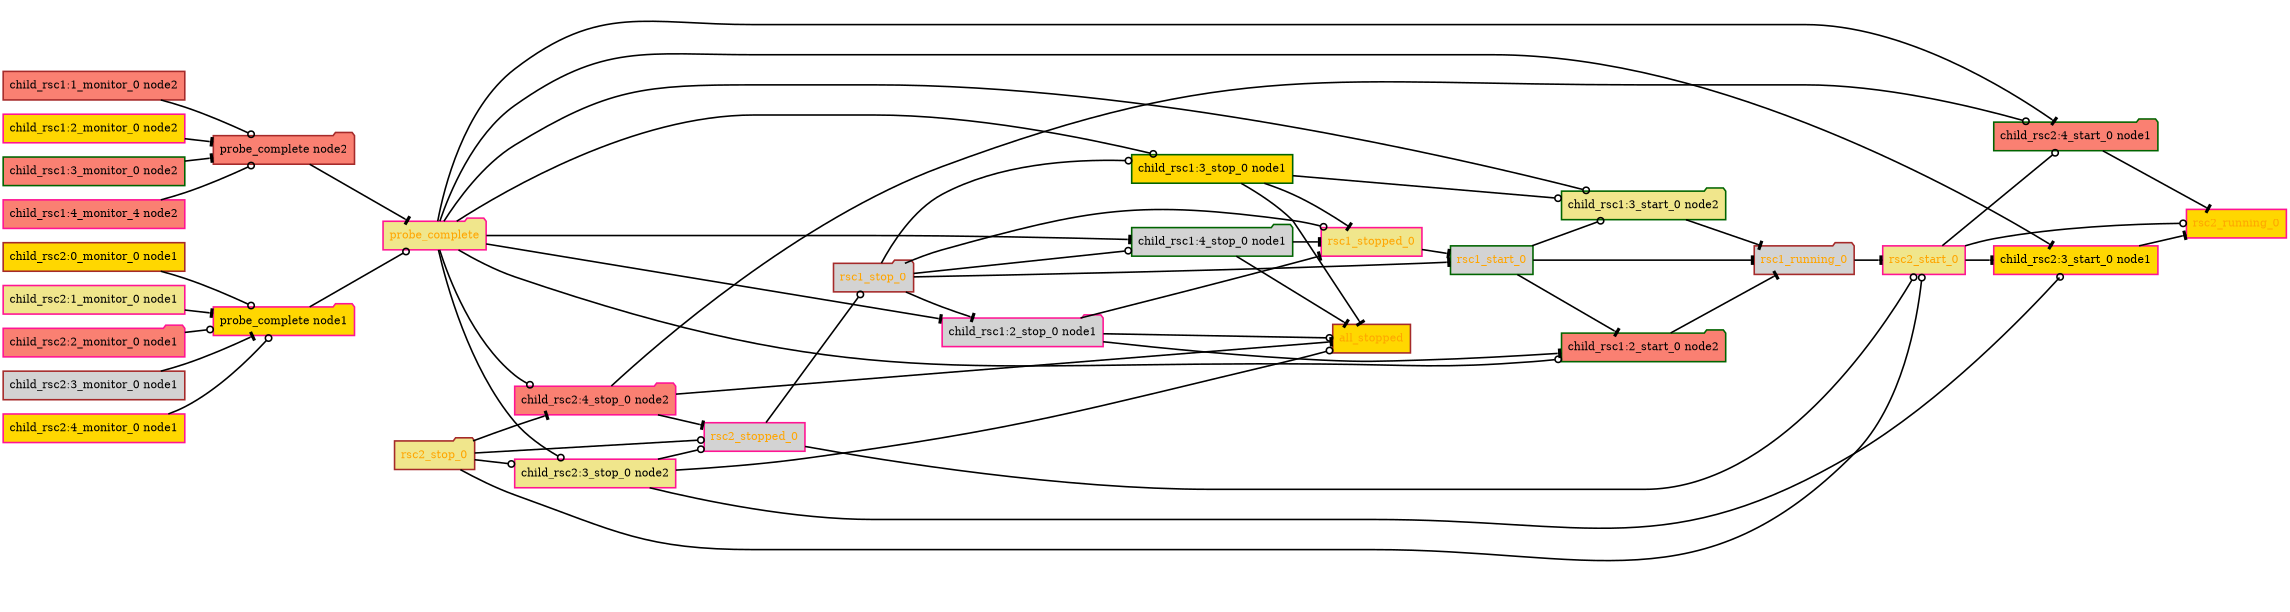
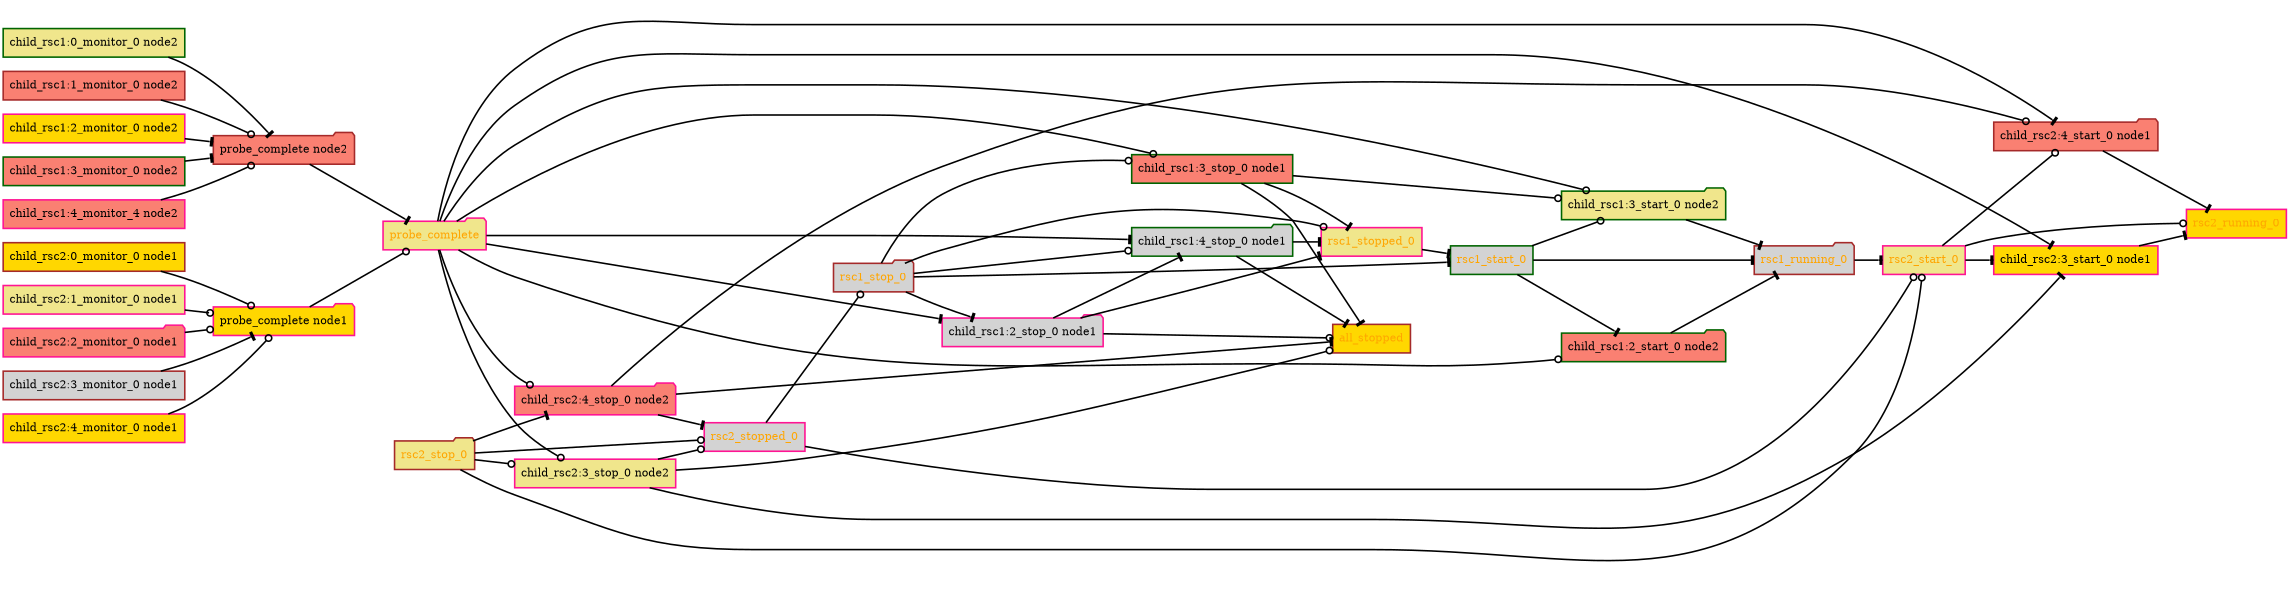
node "child_rsc1:0_monitor_0 node2": added
node "child_rsc2:4_start_0 node1": color darkgreen -> brown
node "child_rsc1:3_stop_0 node1": fillcolor gold -> salmon
edge "child_rsc2:1_monitor_0 node1" -> "probe_complete node1": arrowhead tee -> odot
edge "child_rsc1:2_stop_0 node1" -> "child_rsc1:2_start_0 node2": now "child_rsc1:2_stop_0 node1" -> "child_rsc1:4_stop_0 node1"
edge "child_rsc2:3_stop_0 node2" -> "child_rsc2:3_start_0 node1": arrowhead odot -> tee
